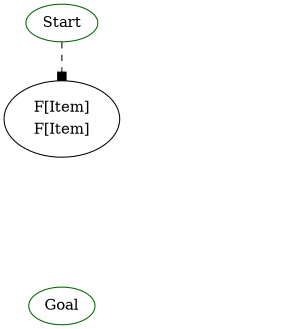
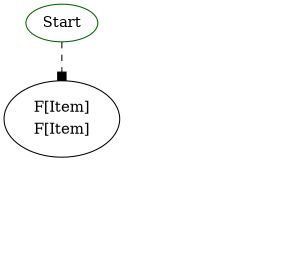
node "Goal": removed
